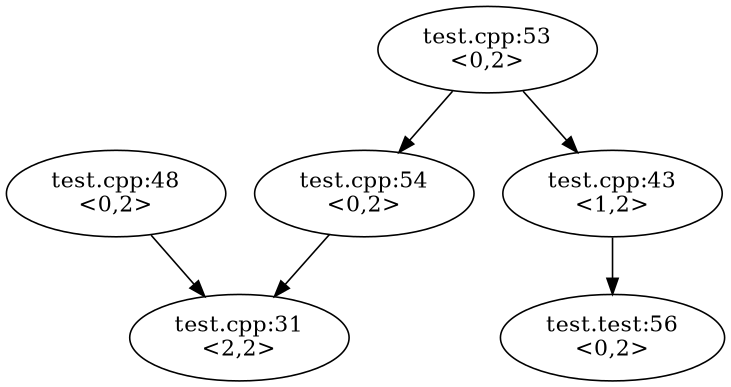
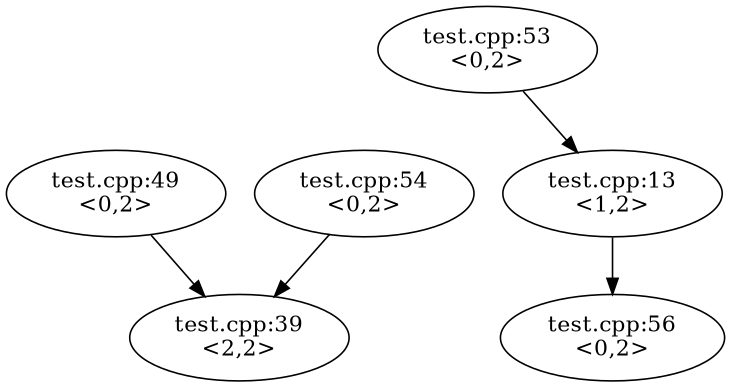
edge "test.cpp:53 <0,2>" -> "test.cpp:54 <0,2>": removed
node "test.cpp:48 <0,2>": label "test.cpp:48 <0,2>" -> "test.cpp:49 <0,2>"
node "test.cpp:43 <1,2>": label "test.cpp:43 <1,2>" -> "test.cpp:13 <1,2>"
node "test.cpp:31 <2,2>": label "test.cpp:31 <2,2>" -> "test.cpp:39 <2,2>"
node "test.test:56 <0,2>": label "test.test:56 <0,2>" -> "test.cpp:56 <0,2>"
